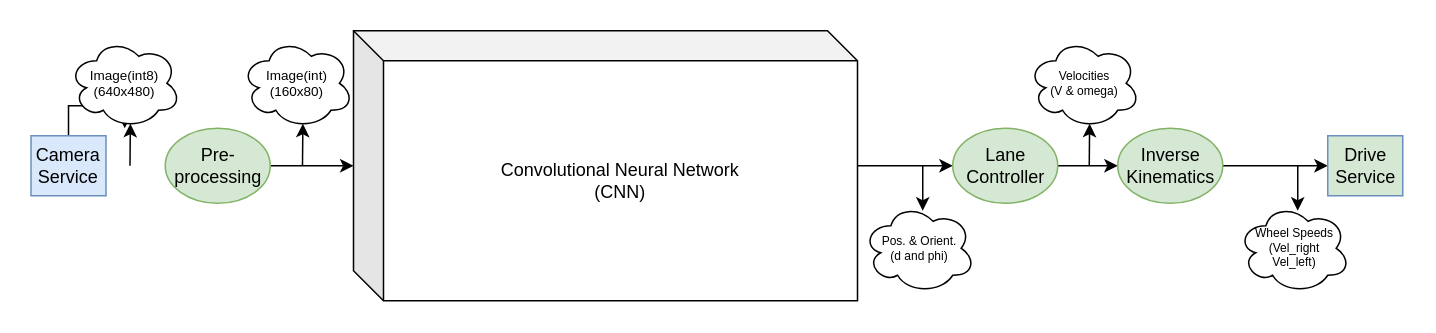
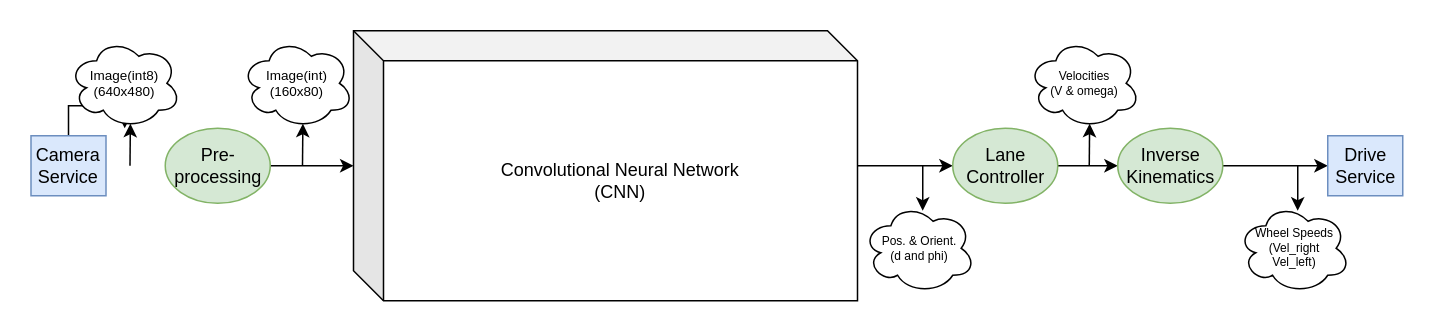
node "Drive Service": fillcolor #d5e8d4 -> #dae8fc
